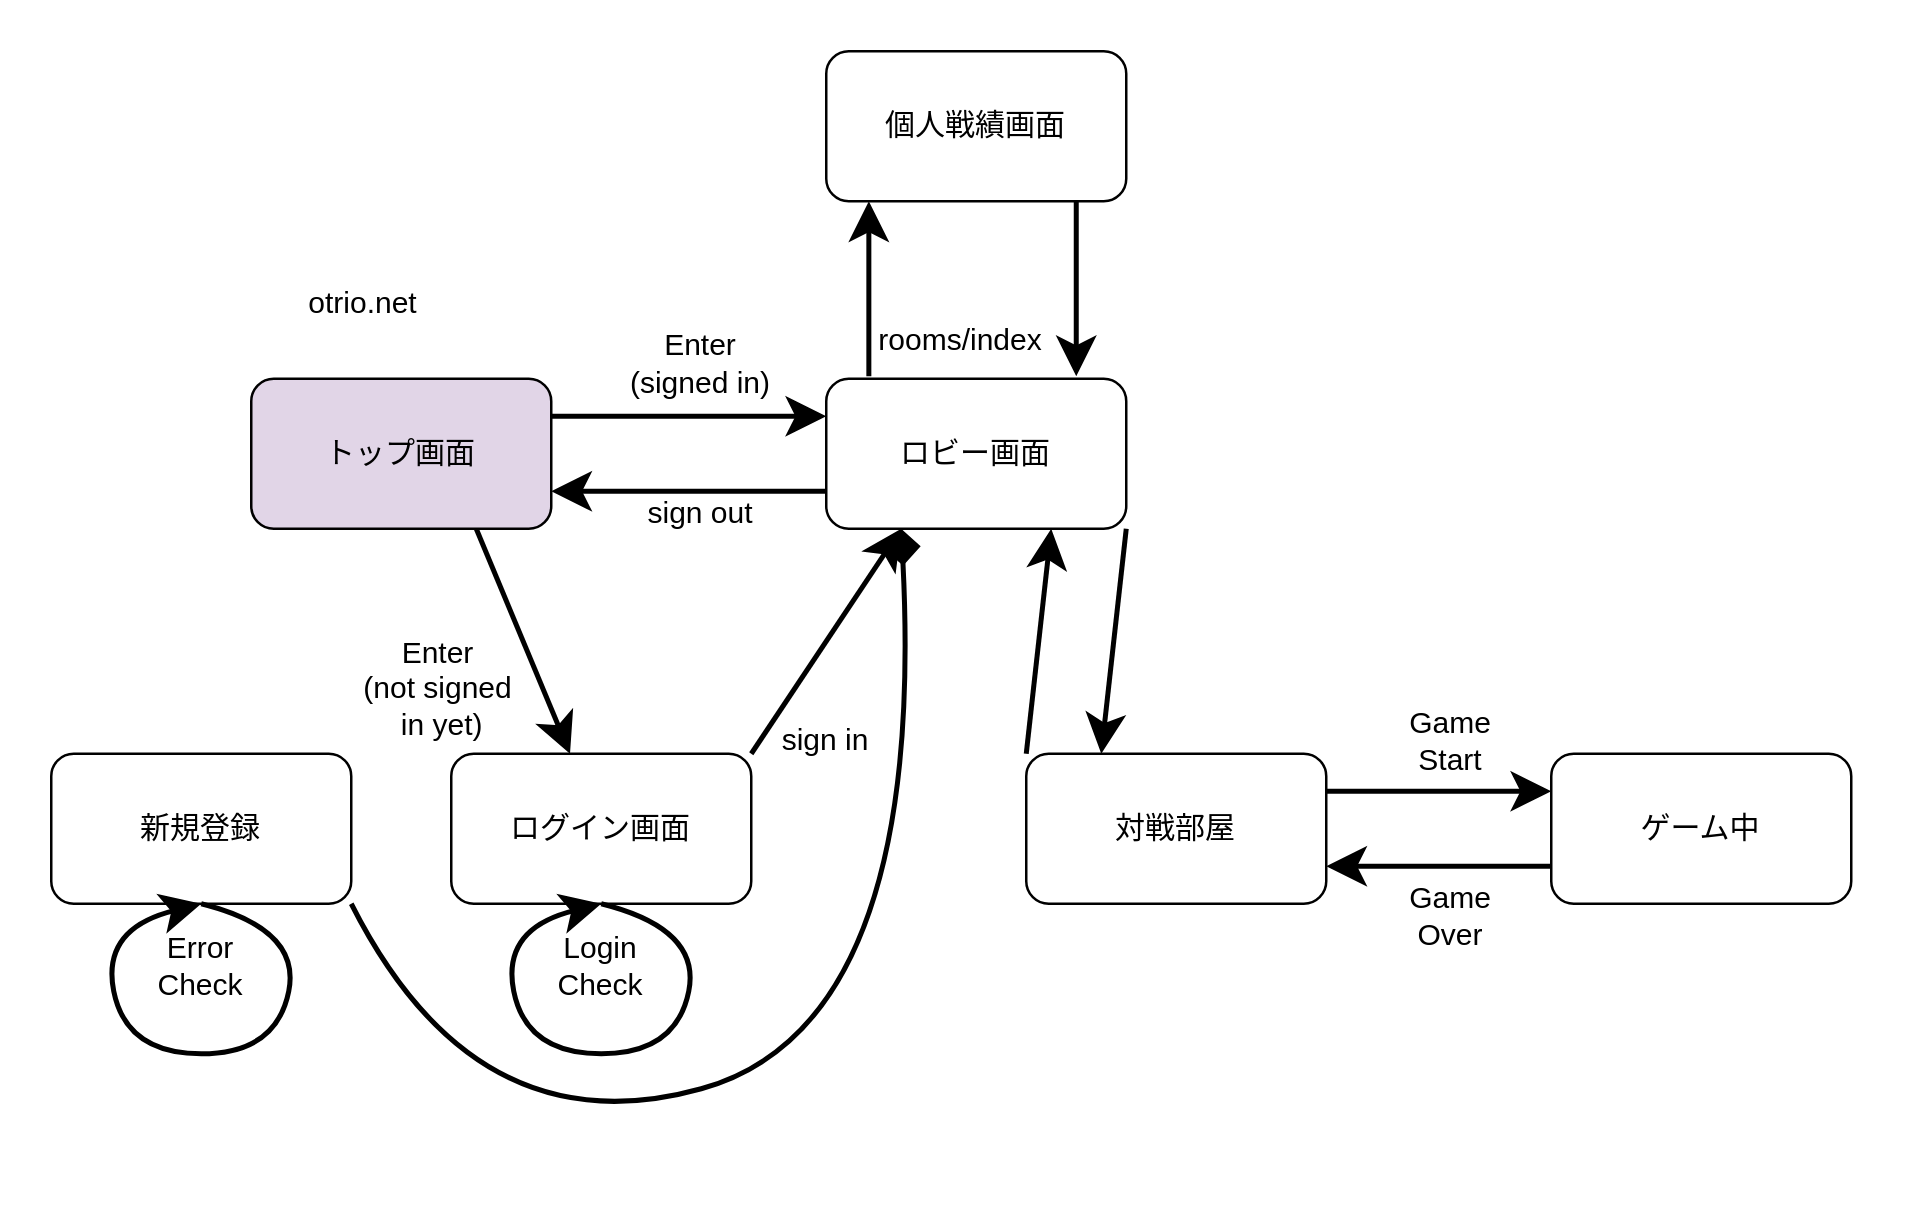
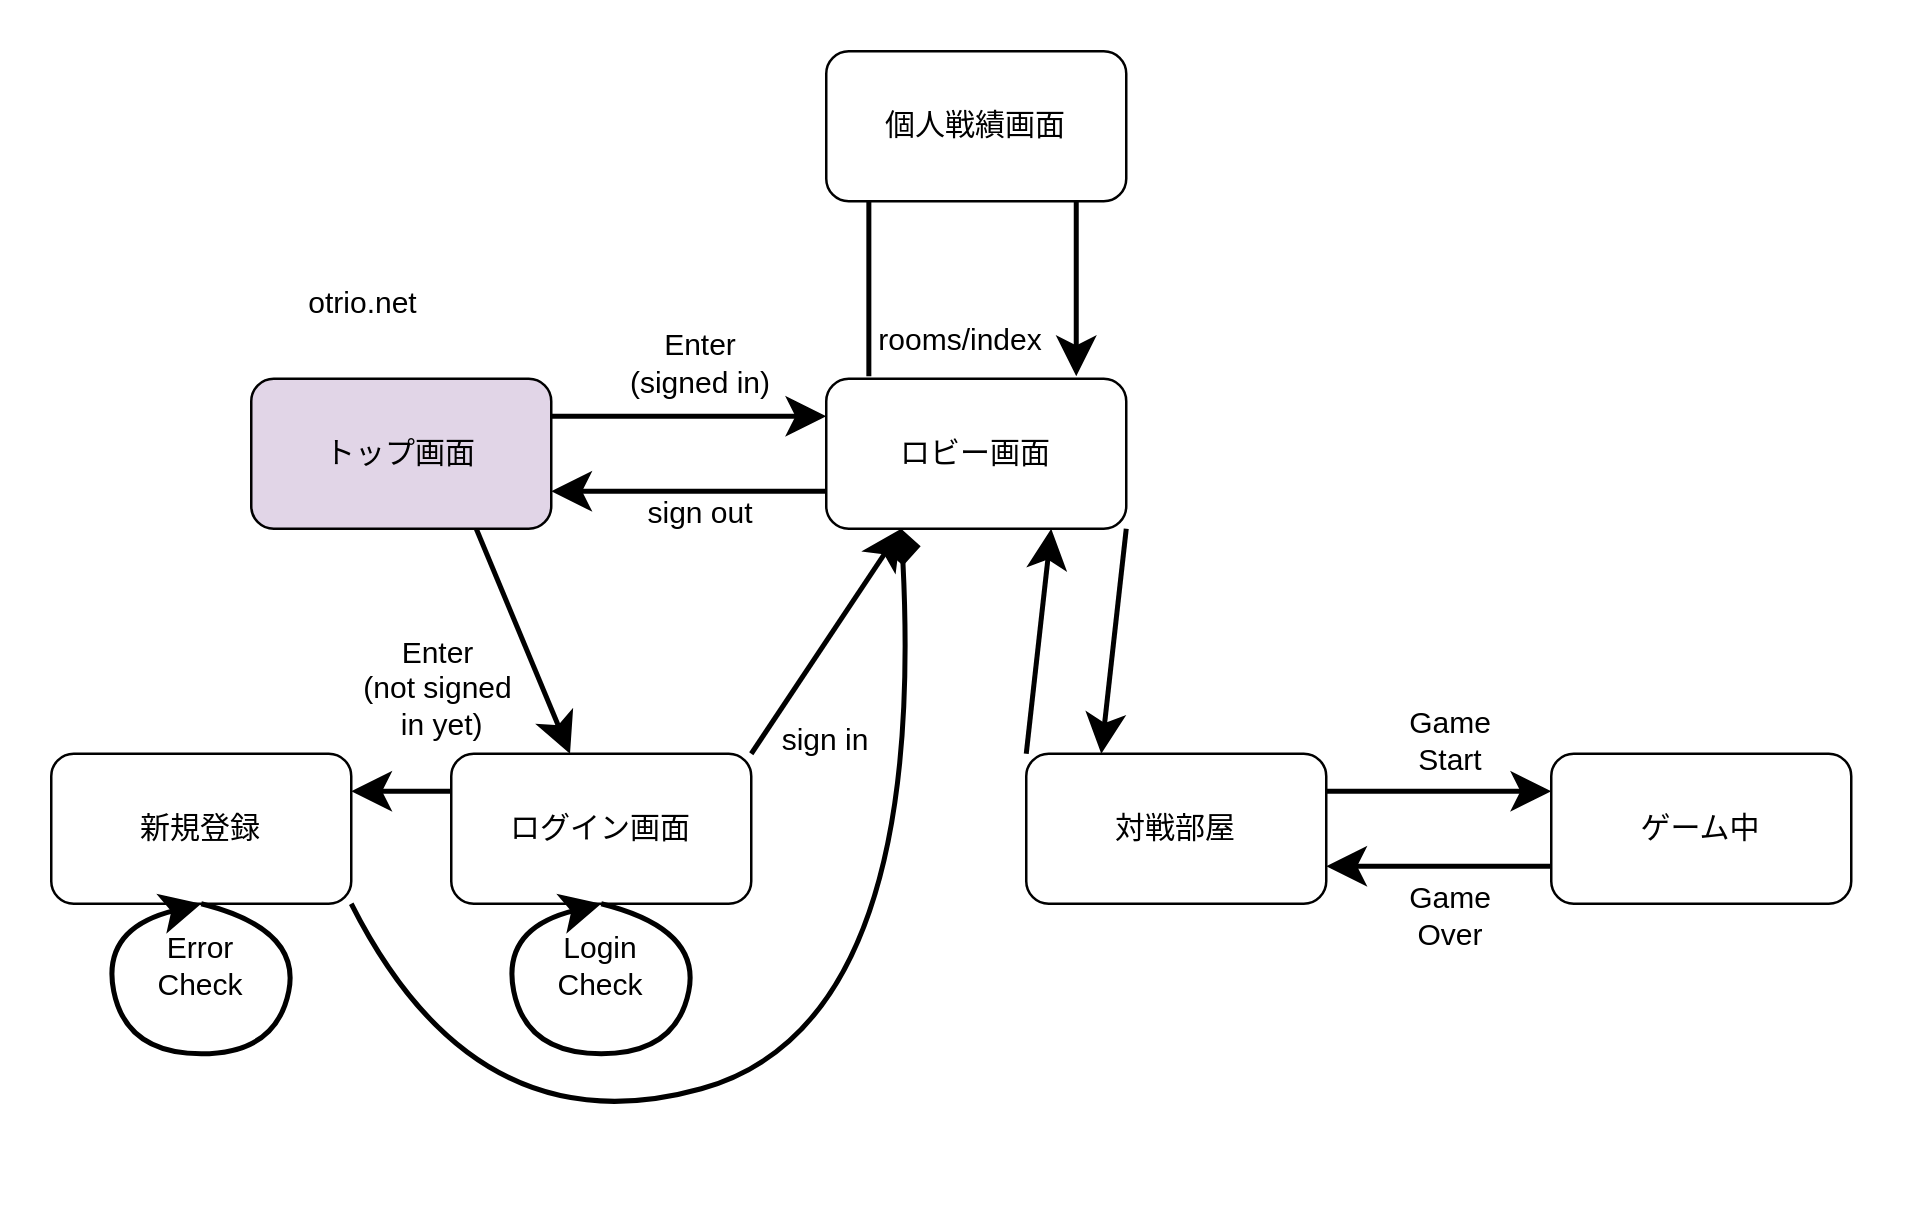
edge "ロビー画面" -> "個人戦績画面": arrowhead classic -> none
edge "ログイン画面" -> "新規登録": added
